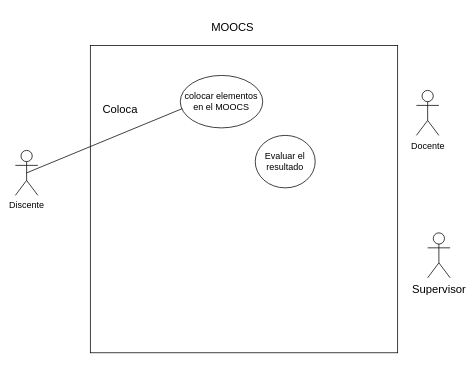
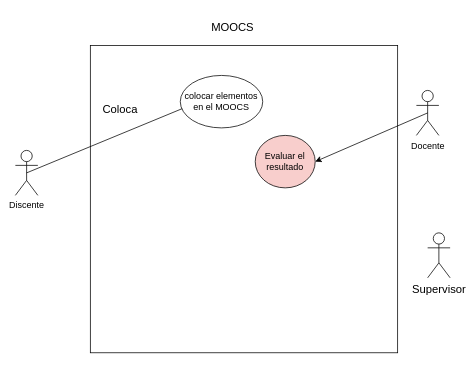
edge "Docente" -> "Evaluar el resultado": added
node "Evaluar el resultado": fillcolor #ffffff -> #f8cecc
